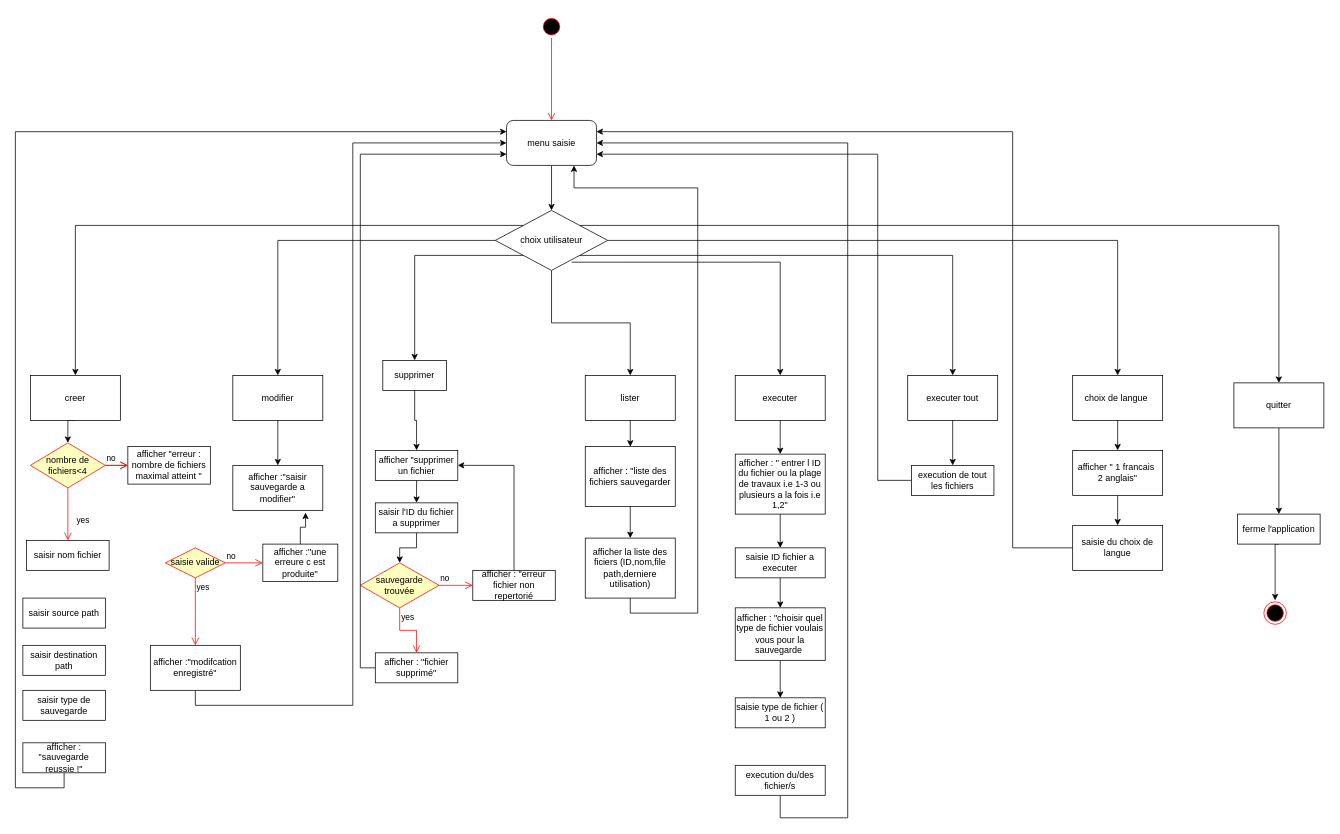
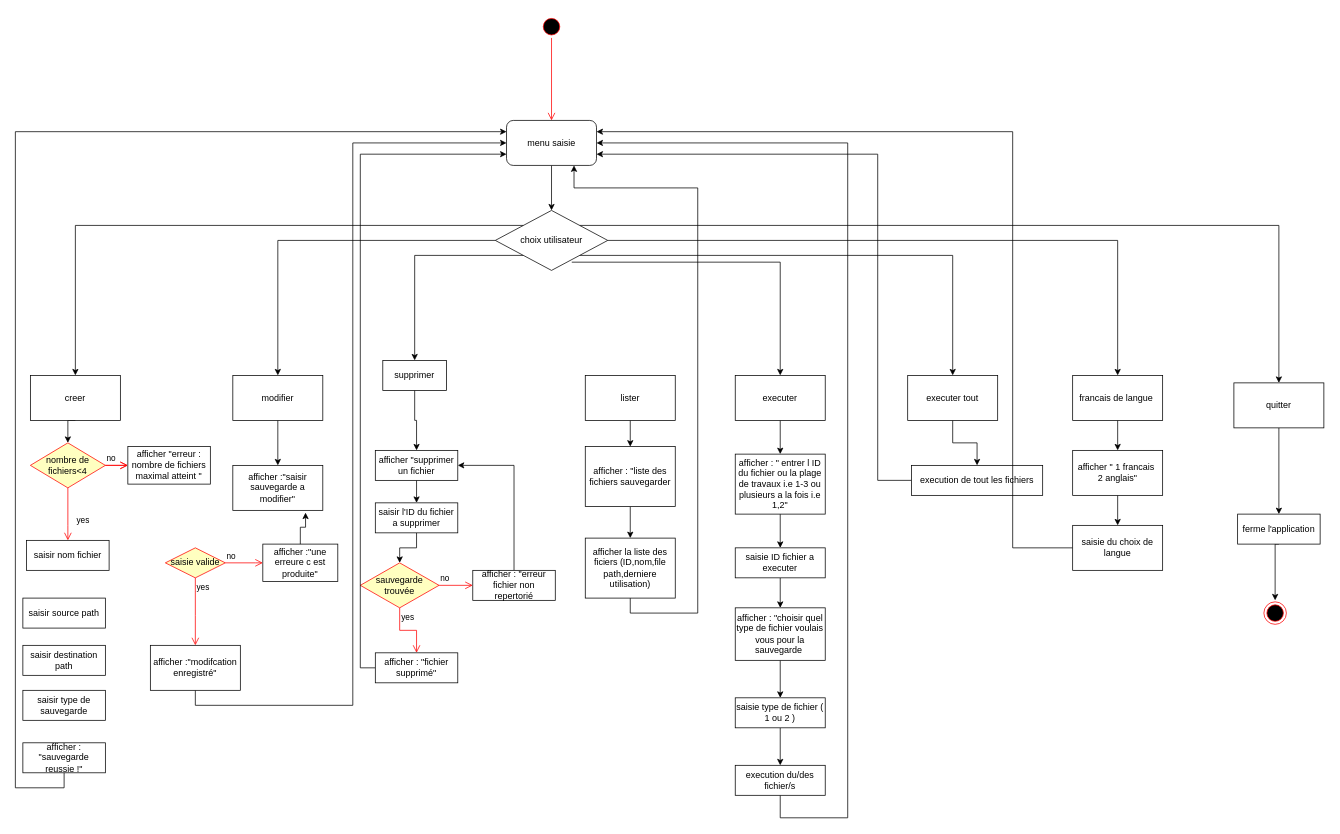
edge "choix utilisateur" -> "lister": removed
node "choix de langue": label "choix de langue" -> "francais de langue"
node "execution de tout les fichiers": size 83x30 -> 131x30
edge "saisie type de fichier ( 1 ou 2 )" -> "execution du/des fichier/s": added
